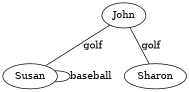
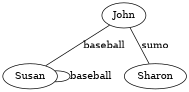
edge "John" -- "Susan": label "golf" -> "baseball"
edge "John" -- "Sharon": label "golf" -> "sumo"
